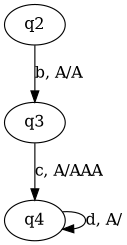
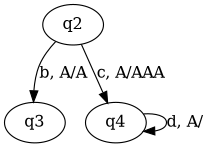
edge "q3" -> "q4": now "q2" -> "q4"
